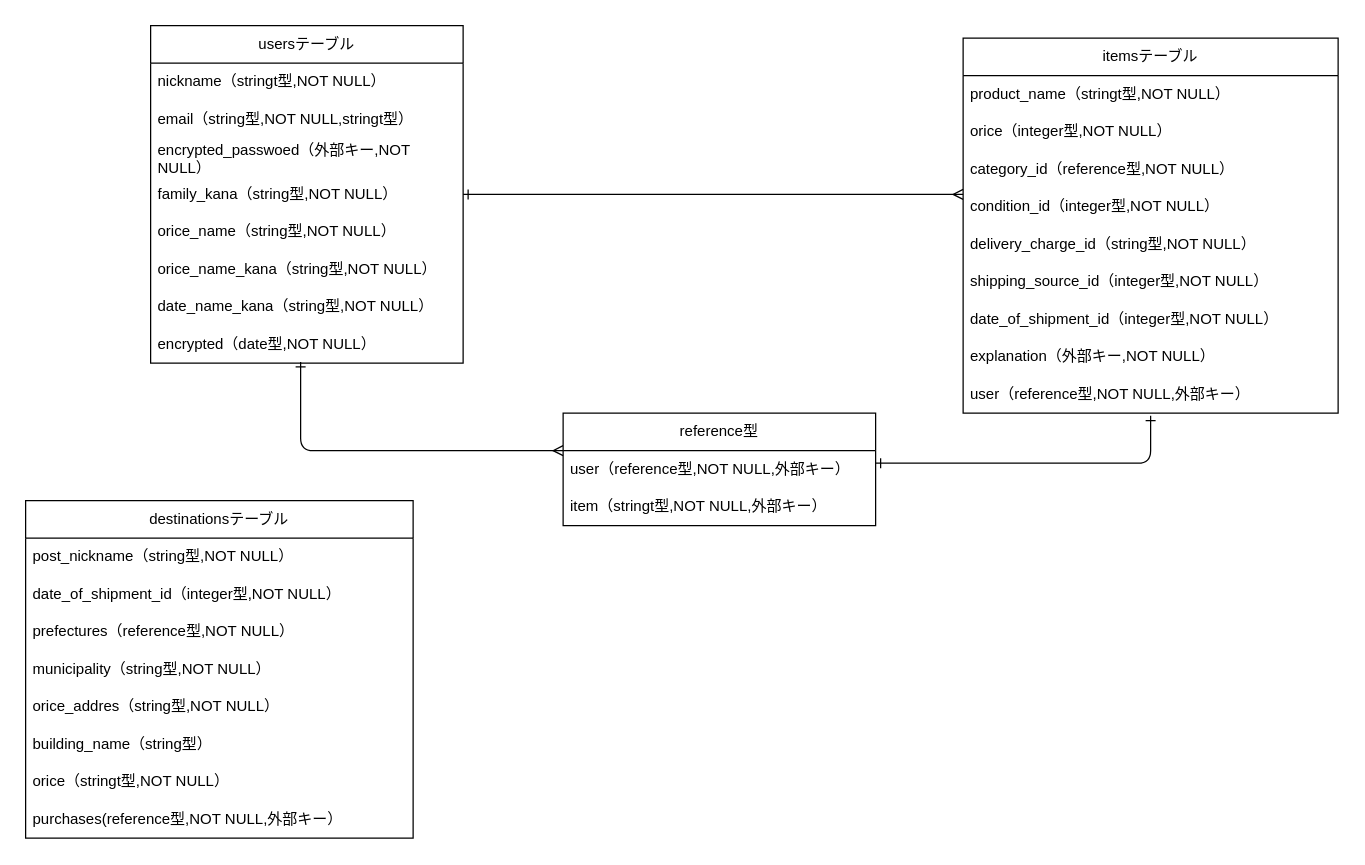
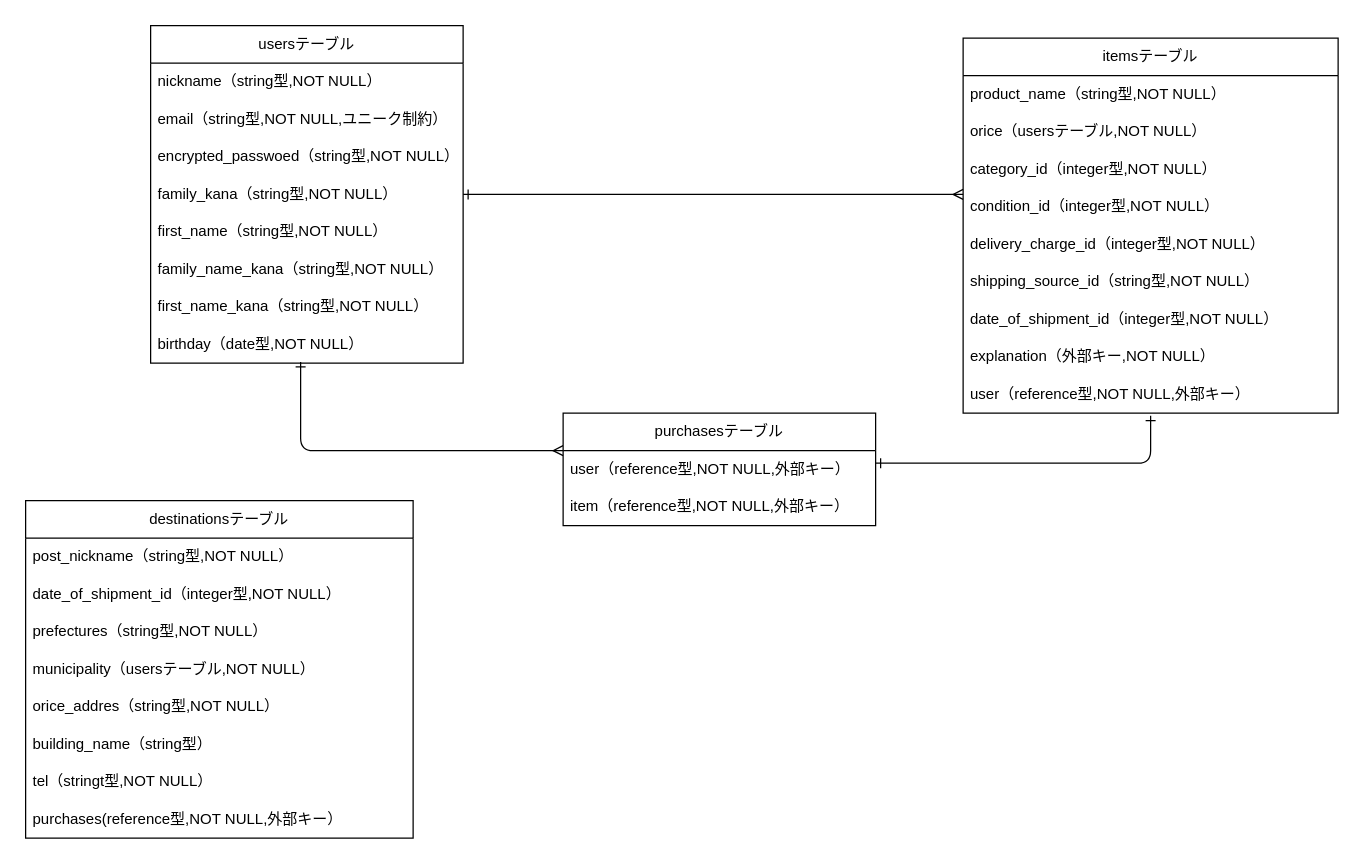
node "nickname（stringt型,NOT NULL）": label "nickname（stringt型,NOT NULL）" -> "nickname（string型,NOT NULL）"
node "product_name（stringt型,NOT NULL）": label "product_name（stringt型,NOT NULL）" -> "product_name（string型,NOT NULL）"
node "email（string型,NOT NULL,stringt型）": label "email（string型,NOT NULL,stringt型）" -> "email（string型,NOT NULL,ユニーク制約）"
node "orice（integer型,NOT NULL）": label "orice（integer型,NOT NULL）" -> "orice（usersテーブル,NOT NULL）"
node "encrypted_passwoed（外部キー,NOT NULL）": label "encrypted_passwoed（外部キー,NOT NULL）" -> "encrypted_passwoed（string型,NOT NULL）"
node "category_id（reference型,NOT NULL）": label "category_id（reference型,NOT NULL）" -> "category_id（integer型,NOT NULL）"
node "orice_name（string型,NOT NULL）": label "orice_name（string型,NOT NULL）" -> "first_name（string型,NOT NULL）"
node "delivery_charge_id（string型,NOT NULL）": label "delivery_charge_id（string型,NOT NULL）" -> "delivery_charge_id（integer型,NOT NULL）"
node "orice_name_kana（string型,NOT NULL）": label "orice_name_kana（string型,NOT NULL）" -> "family_name_kana（string型,NOT NULL）"
node "shipping_source_id（integer型,NOT NULL）": label "shipping_source_id（integer型,NOT NULL）" -> "shipping_source_id（string型,NOT NULL）"
node "date_name_kana（string型,NOT NULL）": label "date_name_kana（string型,NOT NULL）" -> "first_name_kana（string型,NOT NULL）"
node "encrypted（date型,NOT NULL）": label "encrypted（date型,NOT NULL）" -> "birthday（date型,NOT NULL）"
node "reference型": label "reference型" -> "purchasesテーブル"
node "item（stringt型,NOT NULL,外部キー）": label "item（stringt型,NOT NULL,外部キー）" -> "item（reference型,NOT NULL,外部キー）"
node "prefectures（reference型,NOT NULL）": label "prefectures（reference型,NOT NULL）" -> "prefectures（string型,NOT NULL）"
node "municipality（string型,NOT NULL）": label "municipality（string型,NOT NULL）" -> "municipality（usersテーブル,NOT NULL）"
node "orice（stringt型,NOT NULL）": label "orice（stringt型,NOT NULL）" -> "tel（stringt型,NOT NULL）"
